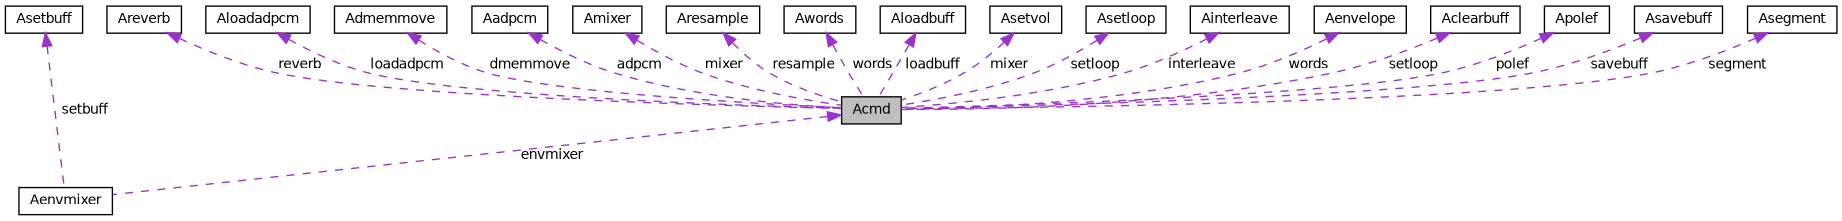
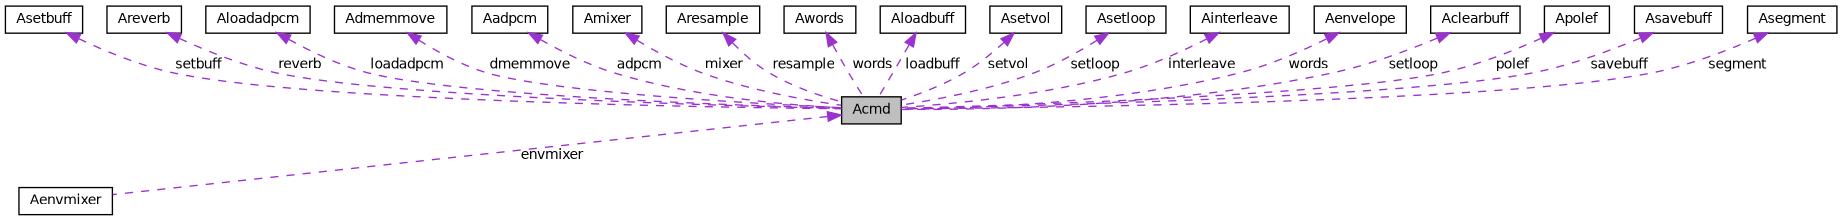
edge "Acmd" -> "Asetvol": label " mixer" -> " setvol"
edge "Aenvmixer" -> "Asetbuff": now "Acmd" -> "Asetbuff"
